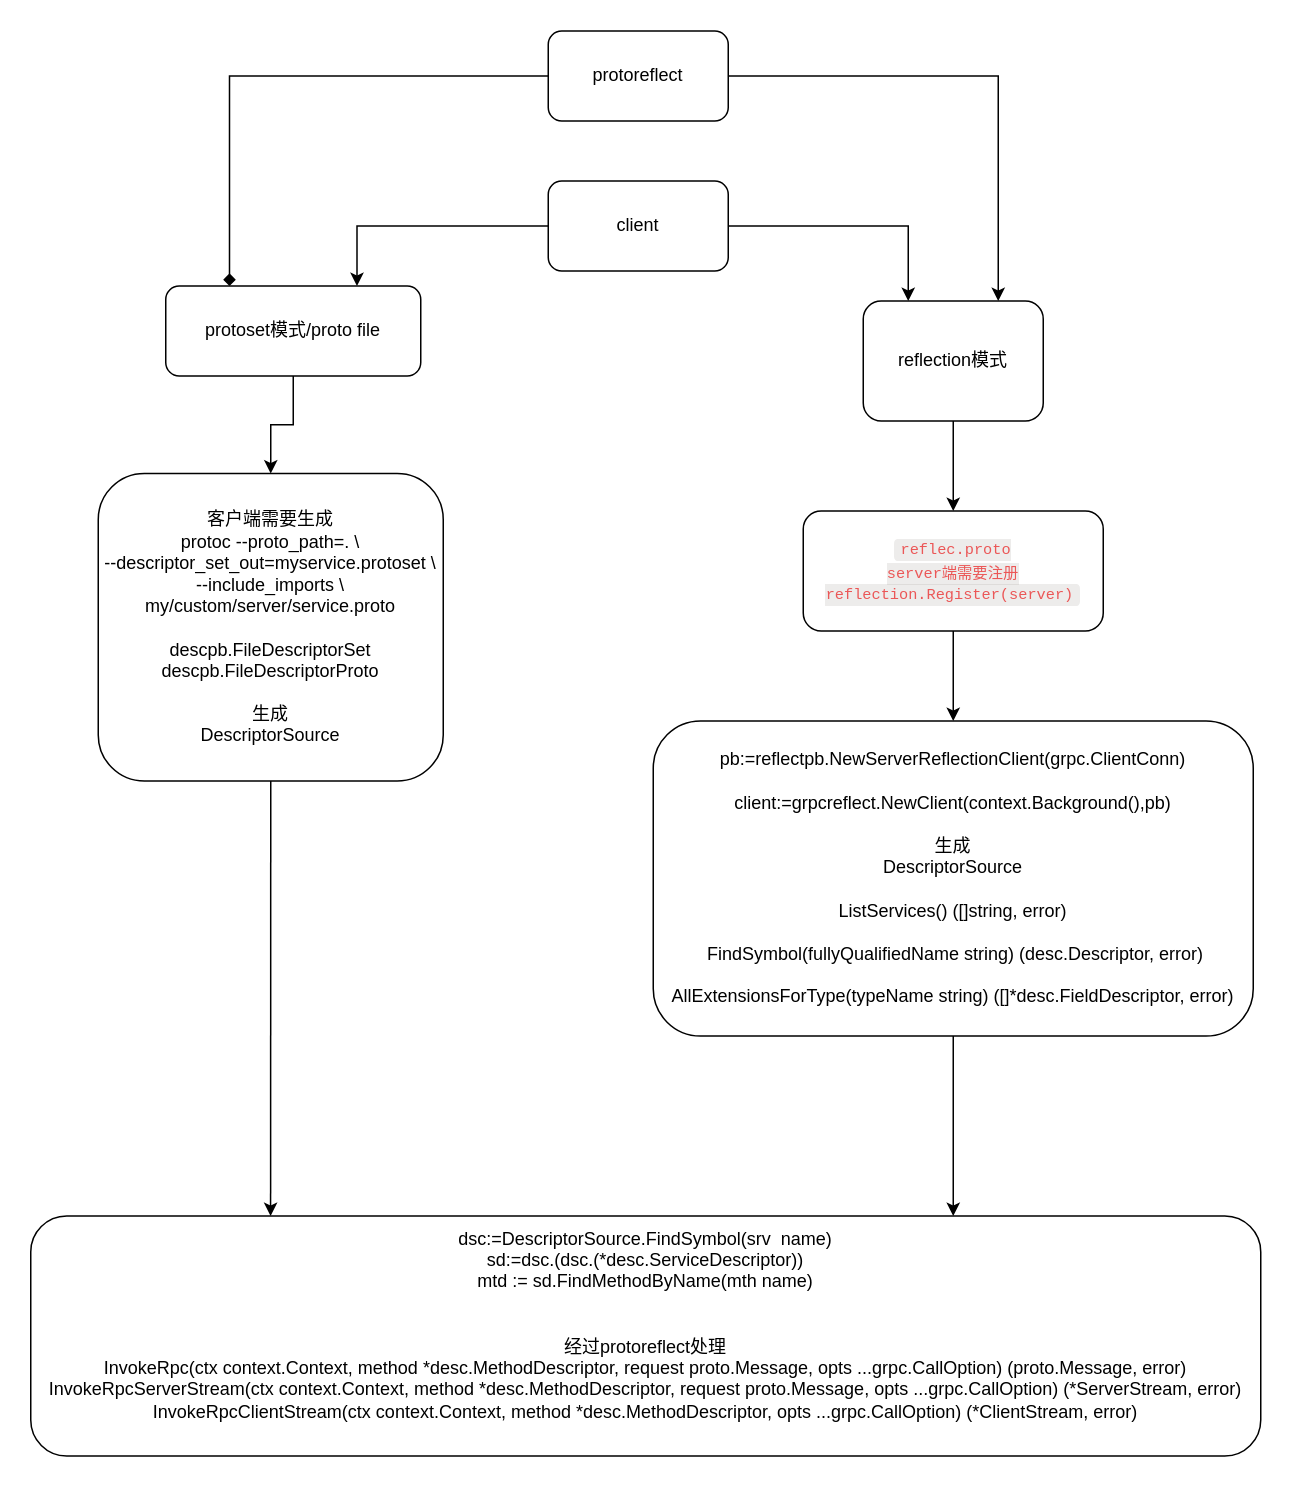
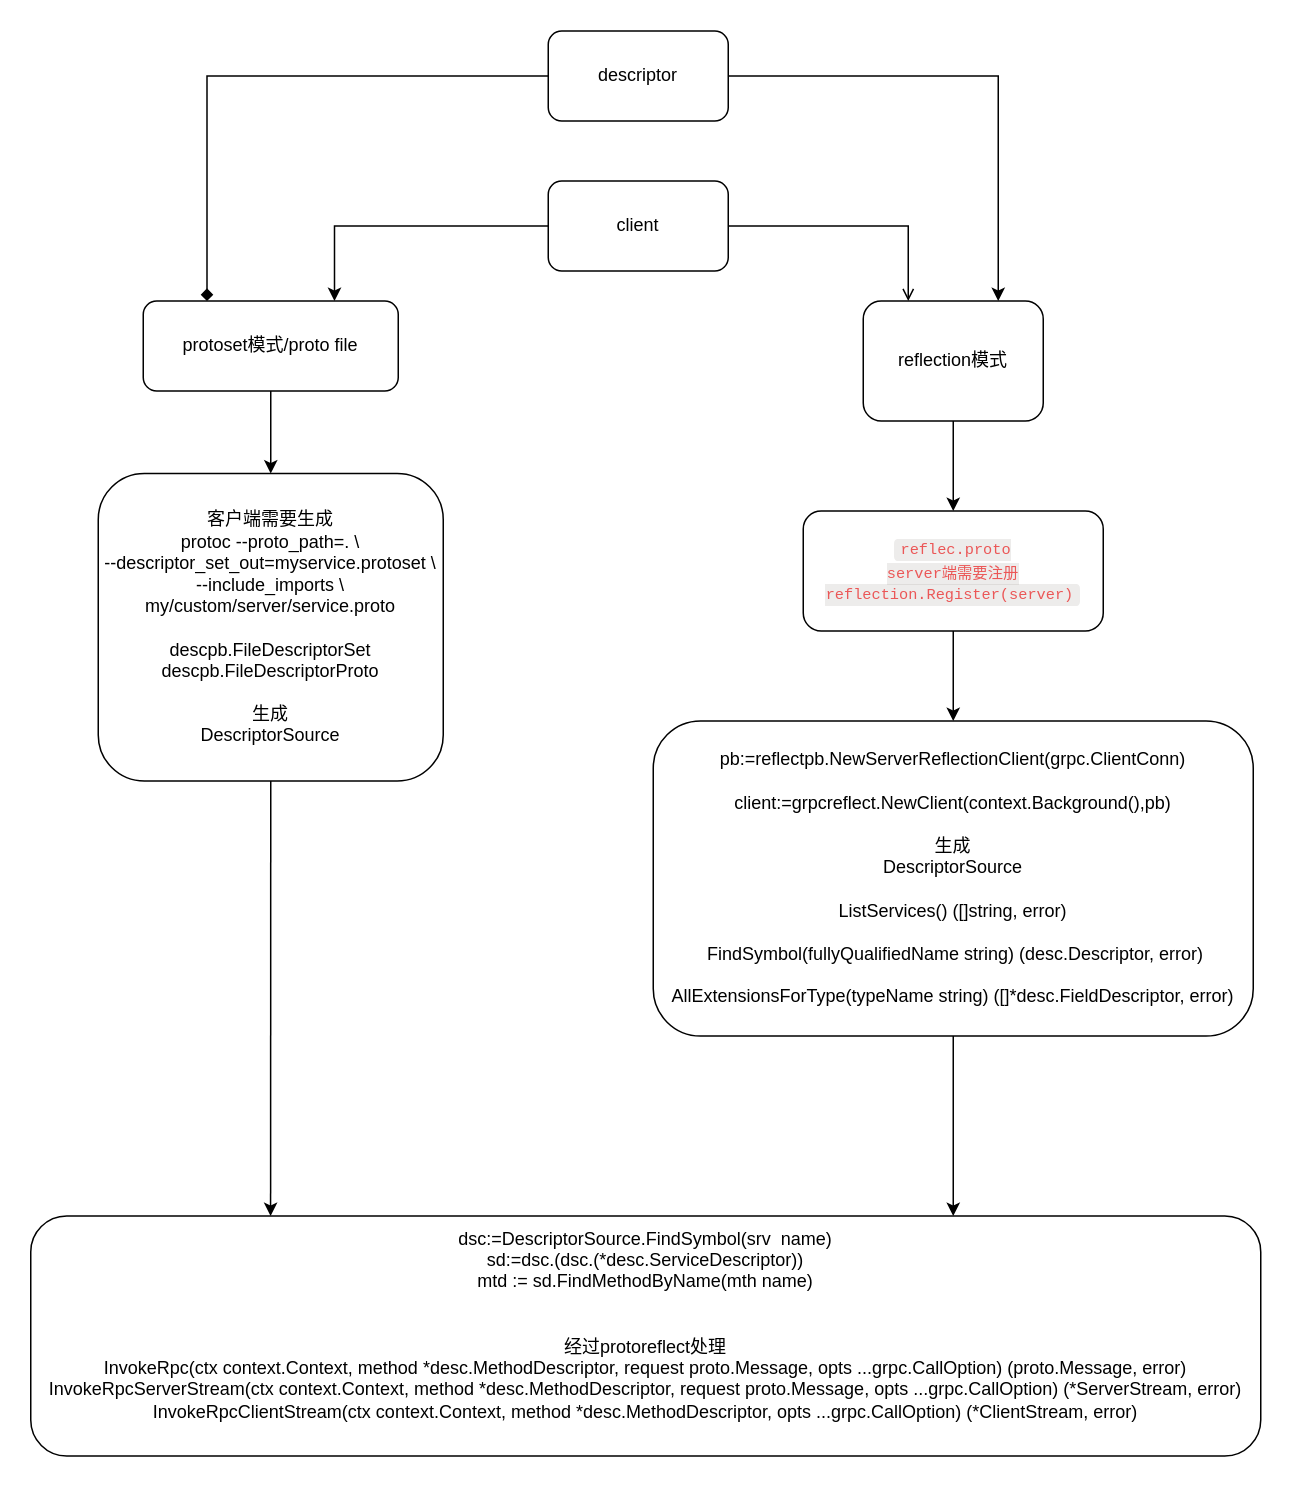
node "protoreflect": label "protoreflect" -> "descriptor"
edge "client" -> "reflection模式": arrowhead classic -> open
node "protoset模式/proto file": moved (293, 331) -> (271, 346)
